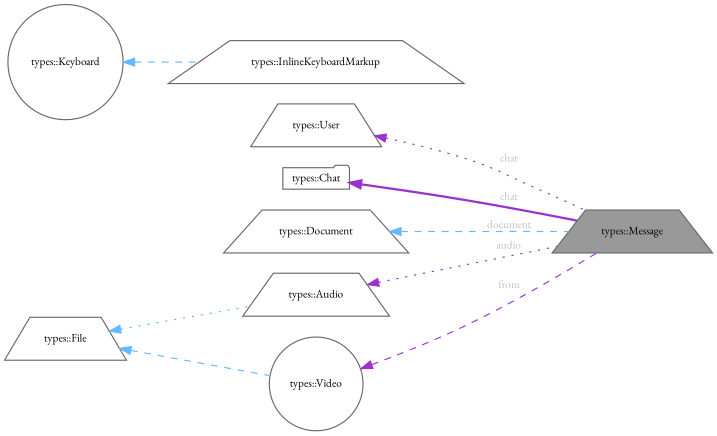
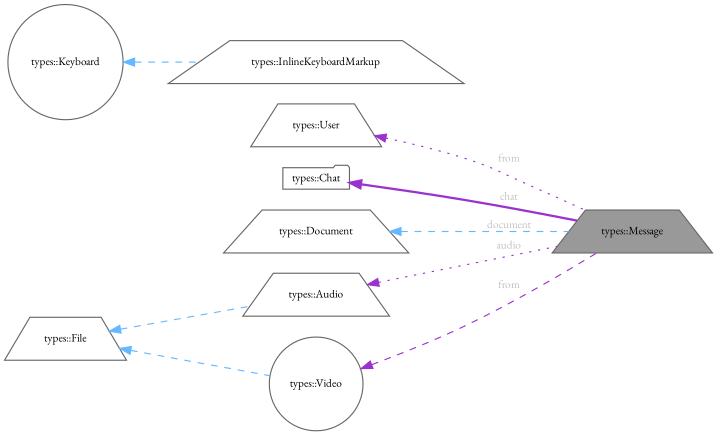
edge "types::Message" -> "types::User": label " chat" -> " from"
edge "types::Audio" -> "types::File": style dotted -> dashed
